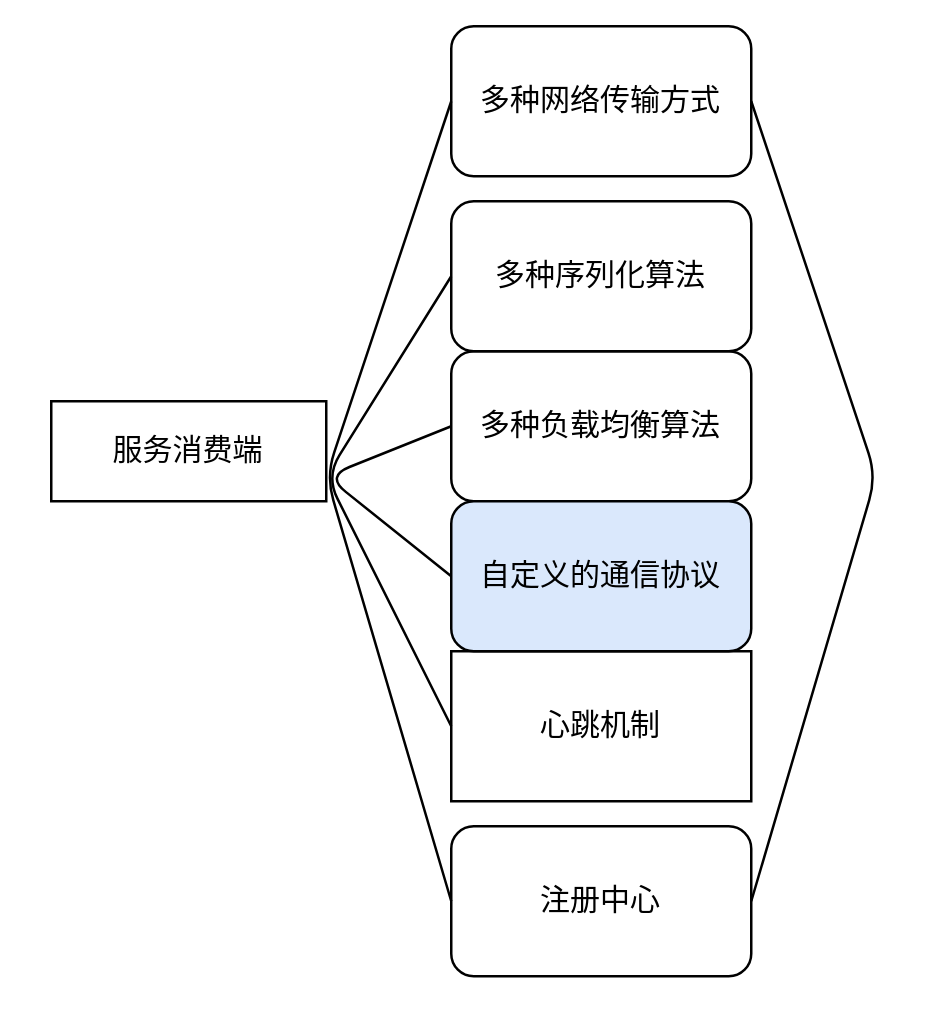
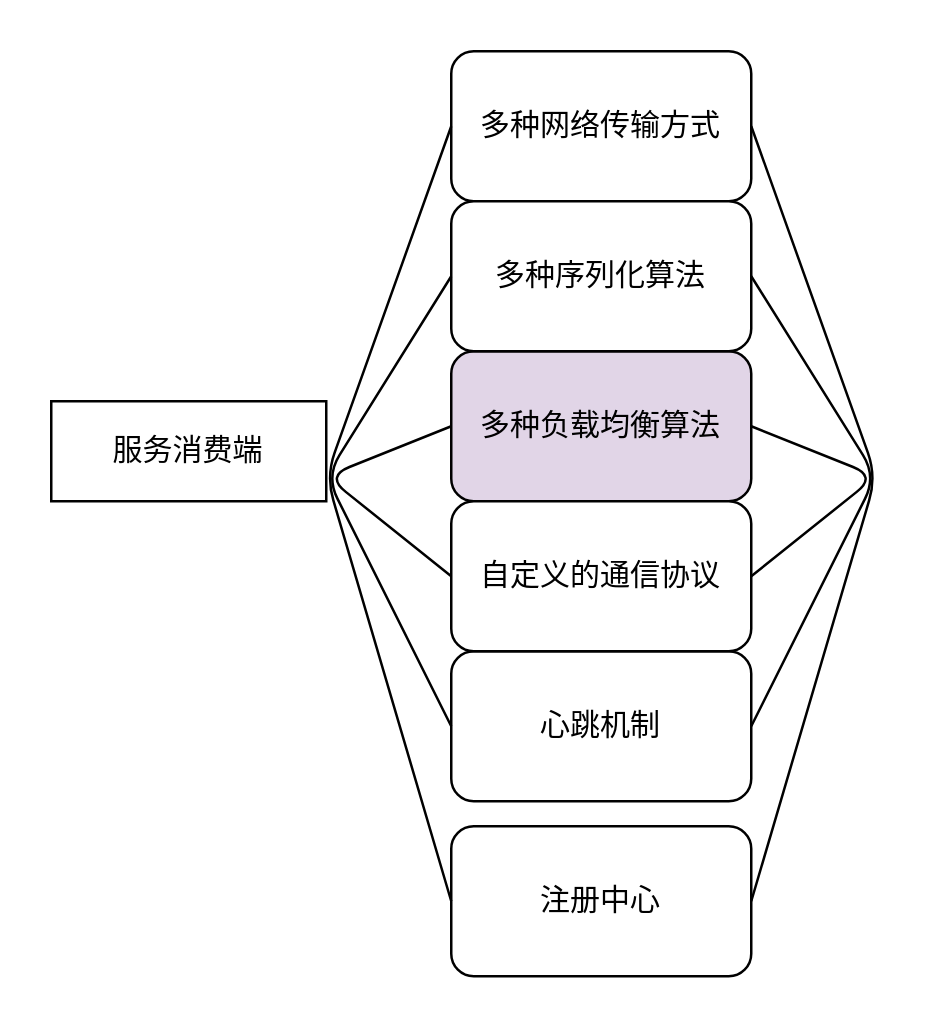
node "多种网络传输方式": moved (601, 101) -> (601, 126)
node "多种负载均衡算法": fillcolor #ffffff -> #e1d5e7
edge "多种负载均衡算法" -- "自定义的通信协议": added
node "自定义的通信协议": fillcolor #dae8fc -> #ffffff
edge "多种序列化算法" -- "心跳机制": added
node "心跳机制": shape rectangle -> rounded rectangle
